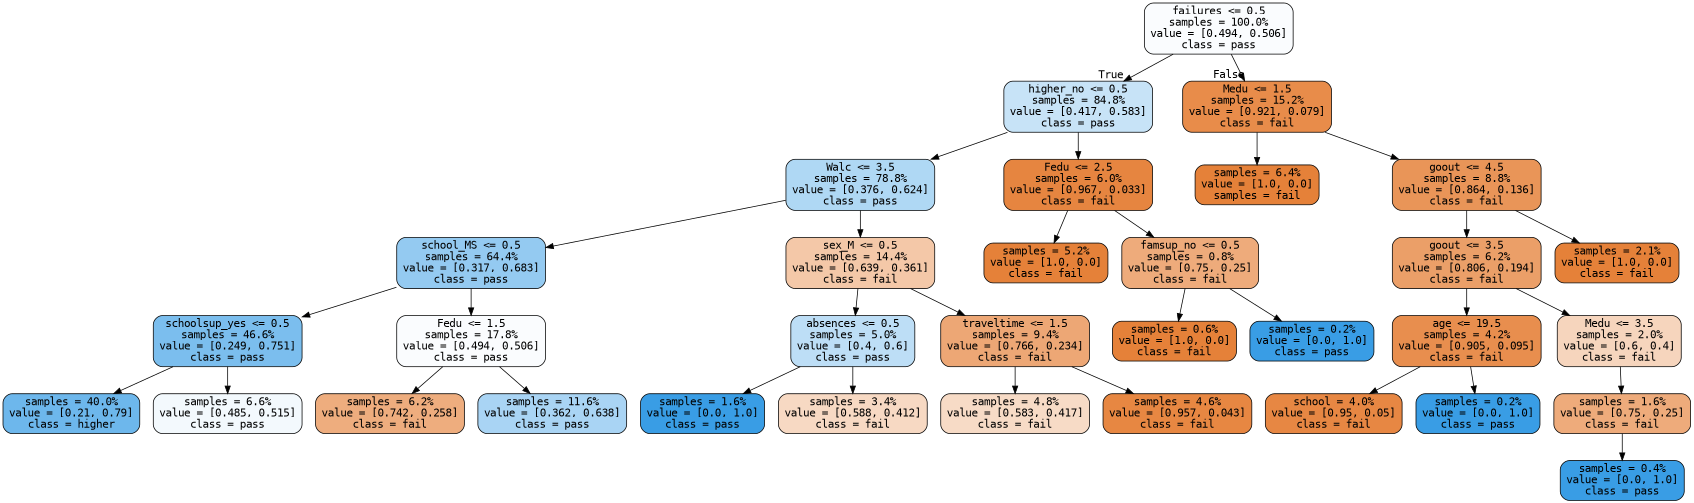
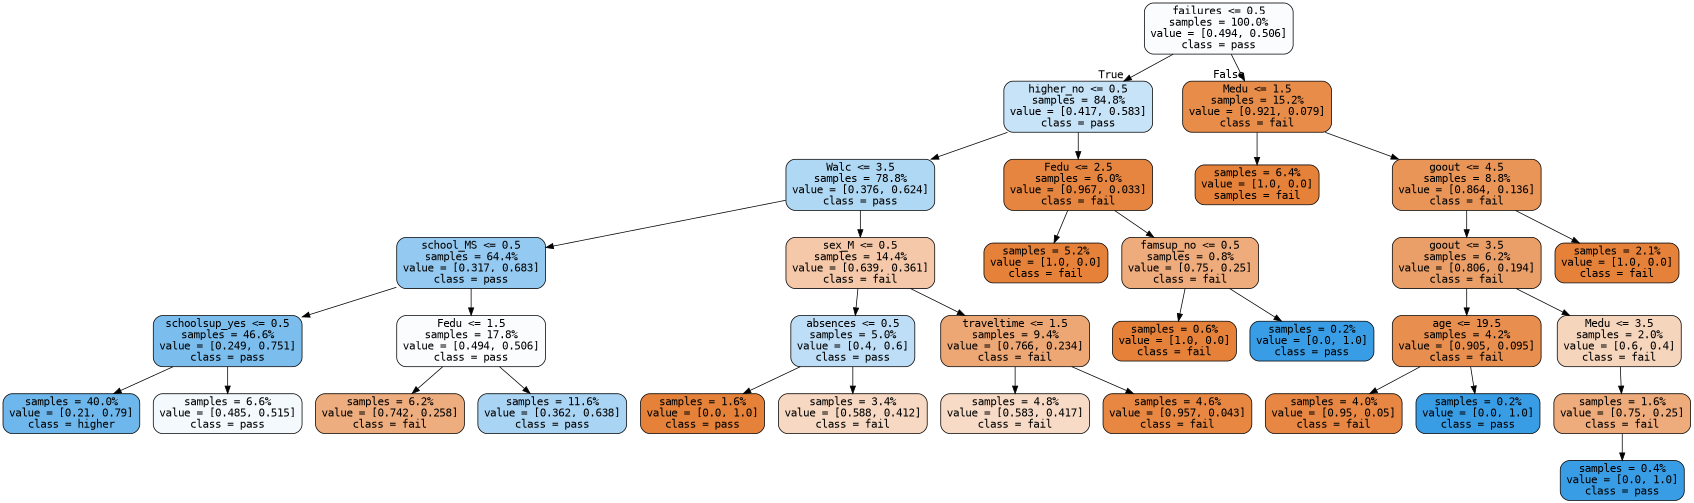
node "samples = 1.6% value = [0.0, 1.0] class = pass": fillcolor #399de5ff -> #e58139ff
node "school = 4.0% value = [0.95, 0.05] class = fail": label "school = 4.0% value = [0.95, 0.05] class = fail" -> "samples = 4.0% value = [0.95, 0.05] class = fail"
